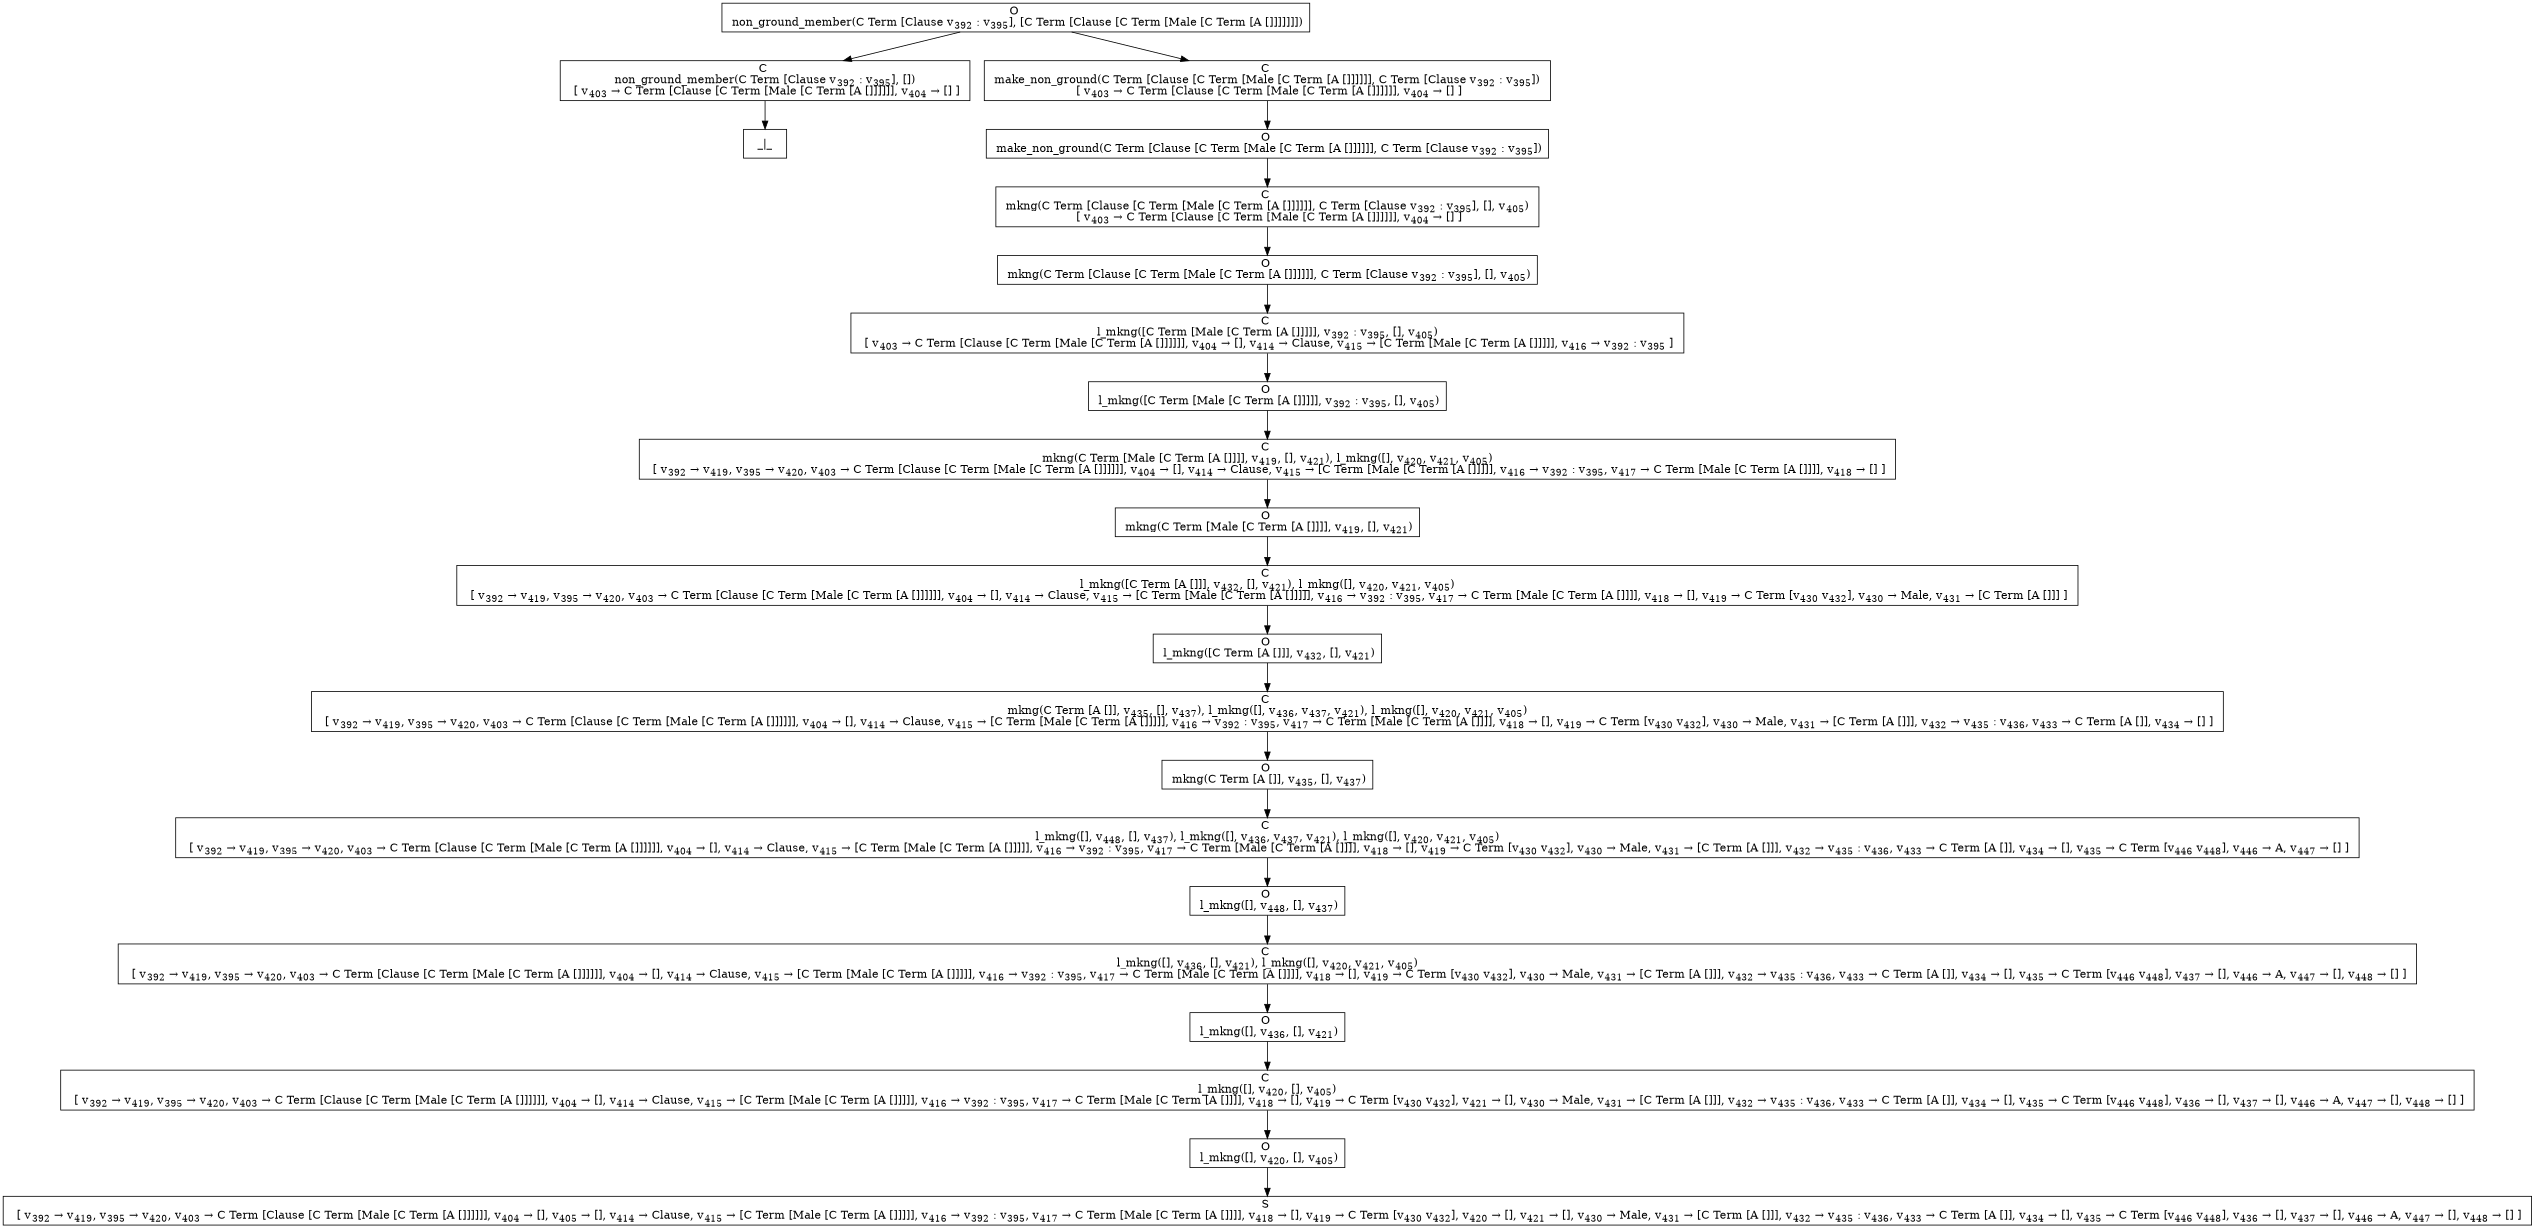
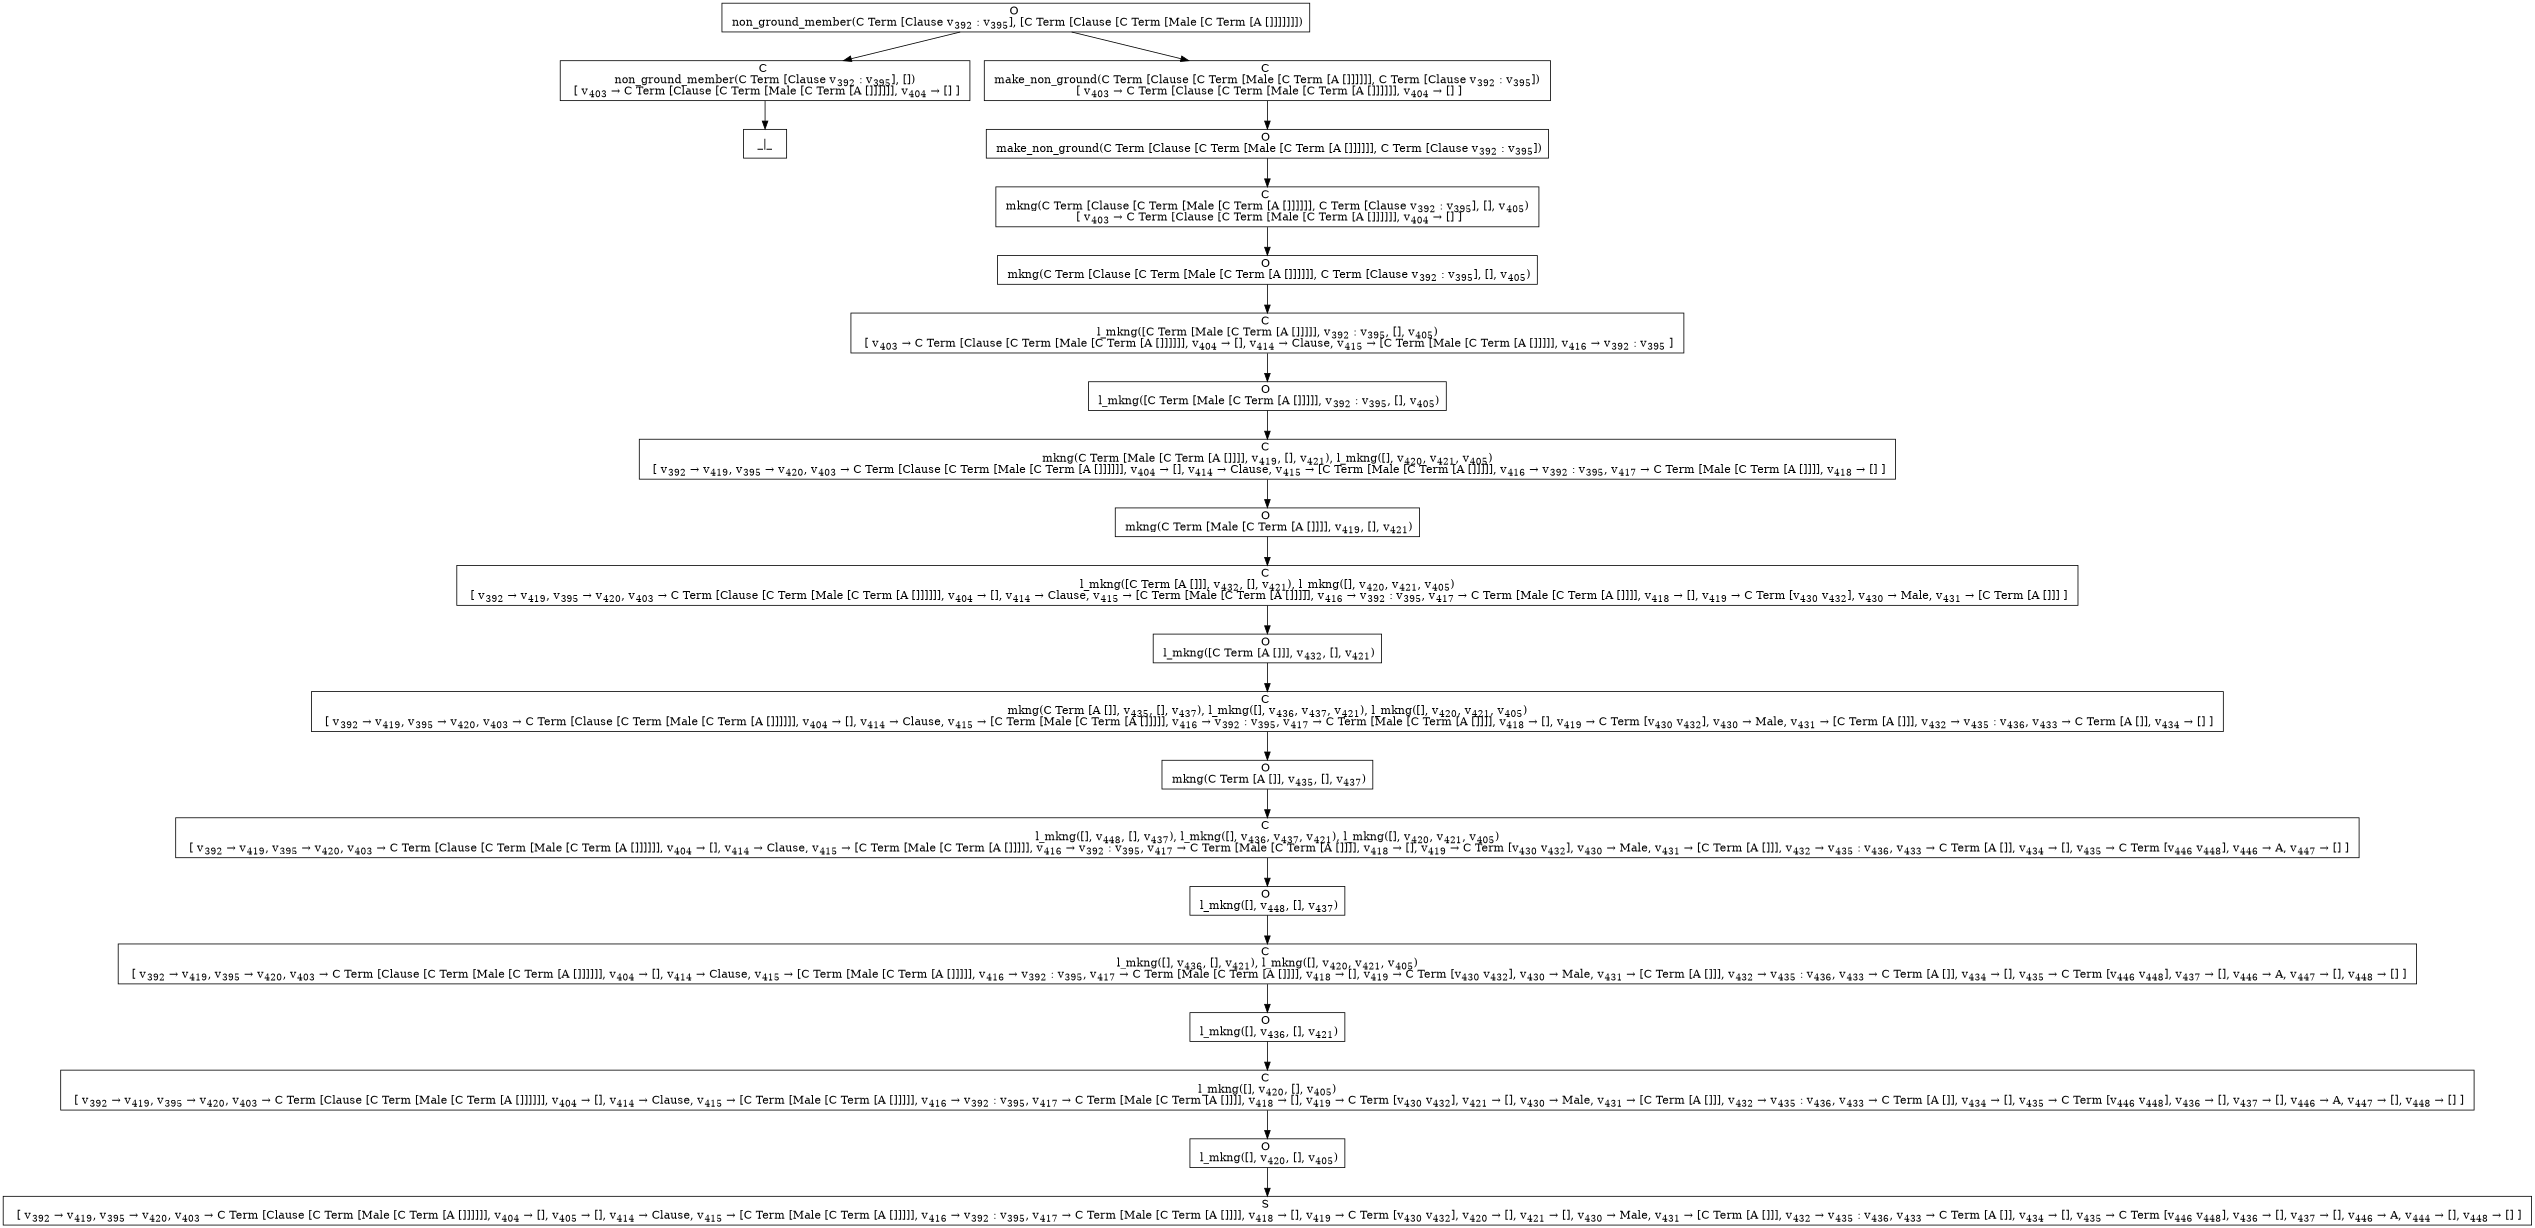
node "S": text "447" -> "444"
